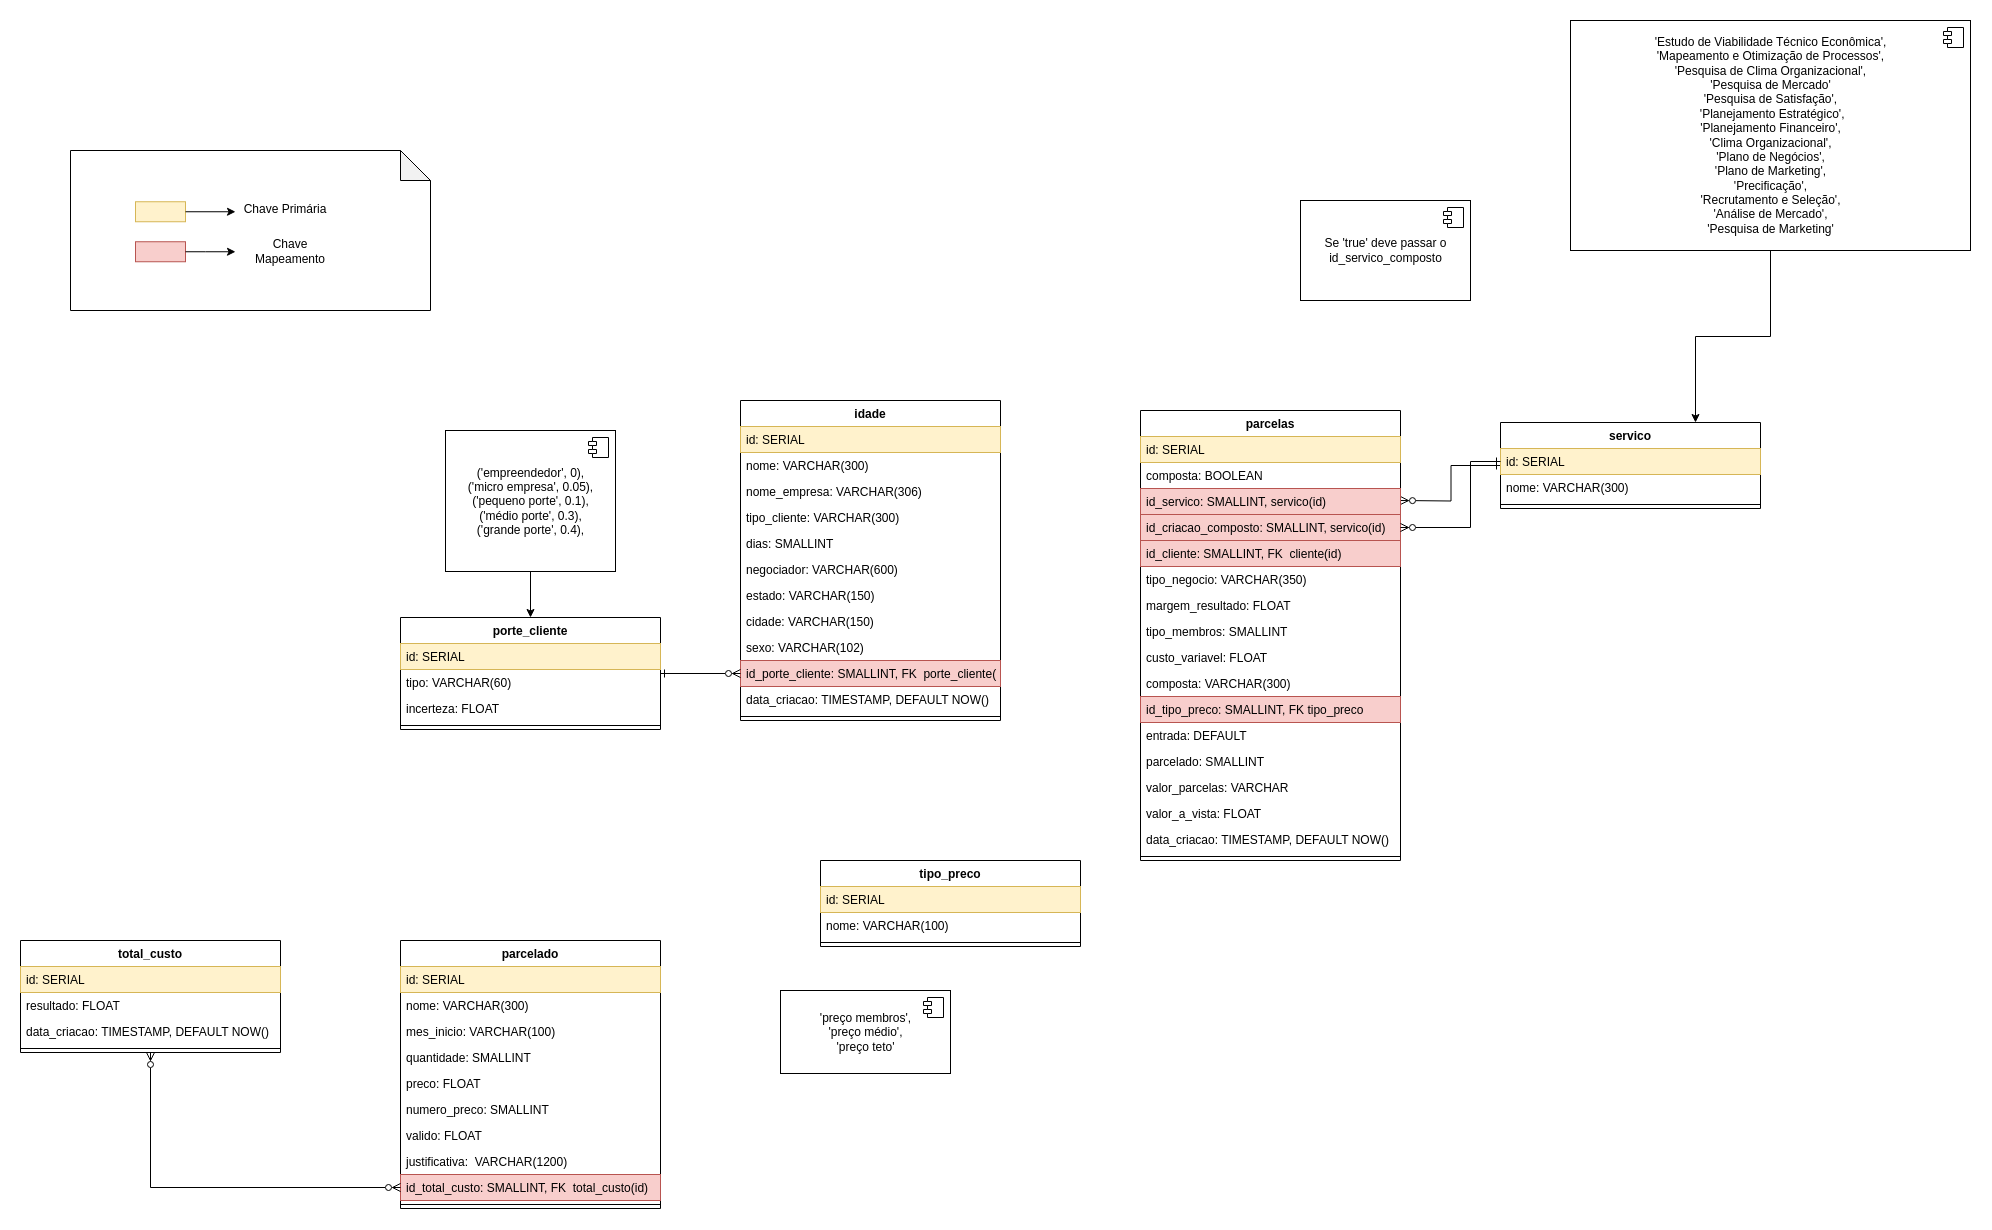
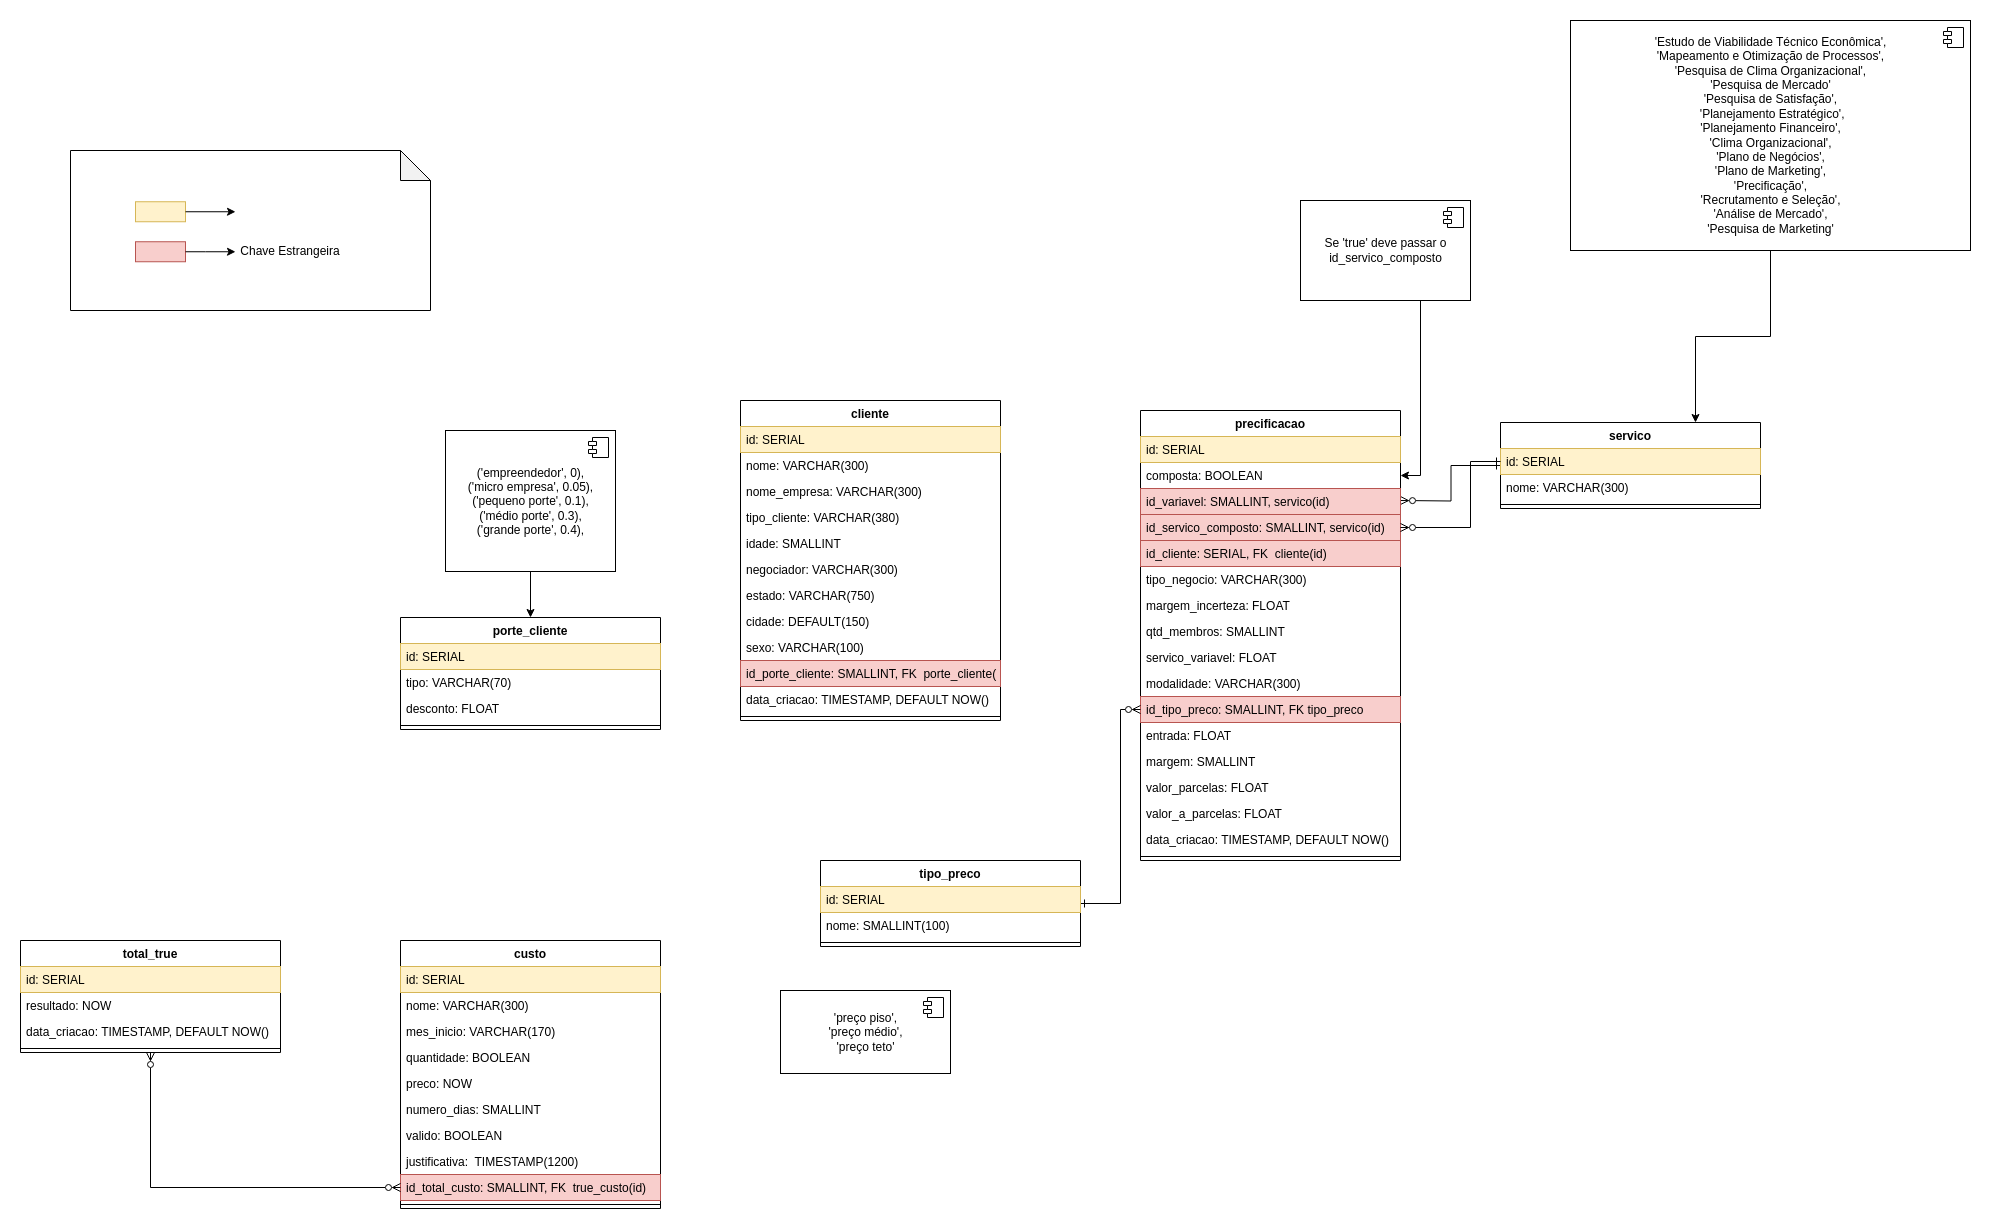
node "Chave Primária": removed
node "Chave Mapeamento": label "Chave Mapeamento" -> "Chave Estrangeira"
edge "Se 'true' deve passar o id_servico_composto" -> "composta: BOOLEAN": added
node "idade": label "idade" -> "cliente"
node "parcelas": label "parcelas" -> "precificacao"
node "nome_empresa: VARCHAR(306)": label "nome_empresa: VARCHAR(306)" -> "nome_empresa: VARCHAR(300)"
node "id_servico: SMALLINT, servico(id)": label "id_servico: SMALLINT, servico(id)" -> "id_variavel: SMALLINT, servico(id)"
node "tipo_cliente: VARCHAR(300)": label "tipo_cliente: VARCHAR(300)" -> "tipo_cliente: VARCHAR(380)"
node "id_criacao_composto: SMALLINT, servico(id)": label "id_criacao_composto: SMALLINT, servico(id)" -> "id_servico_composto: SMALLINT, servico(id)"
node "dias: SMALLINT": label "dias: SMALLINT" -> "idade: SMALLINT"
node "id_cliente: SMALLINT, FK cliente(id)": label "id_cliente: SMALLINT, FK cliente(id)" -> "id_cliente: SERIAL, FK cliente(id)"
node "negociador: VARCHAR(600)": label "negociador: VARCHAR(600)" -> "negociador: VARCHAR(300)"
node "tipo_negocio: VARCHAR(350)": label "tipo_negocio: VARCHAR(350)" -> "tipo_negocio: VARCHAR(300)"
node "estado: VARCHAR(150)": label "estado: VARCHAR(150)" -> "estado: VARCHAR(750)"
node "margem_resultado: FLOAT": label "margem_resultado: FLOAT" -> "margem_incerteza: FLOAT"
node "cidade: VARCHAR(150)": label "cidade: VARCHAR(150)" -> "cidade: DEFAULT(150)"
node "tipo_membros: SMALLINT": label "tipo_membros: SMALLINT" -> "qtd_membros: SMALLINT"
node "sexo: VARCHAR(102)": label "sexo: VARCHAR(102)" -> "sexo: VARCHAR(100)"
node "custo_variavel: FLOAT": label "custo_variavel: FLOAT" -> "servico_variavel: FLOAT"
edge "porte_cliente" -- "id_porte_cliente: SMALLINT, FK porte_cliente(id)": removed
node "tipo: VARCHAR(60)": label "tipo: VARCHAR(60)" -> "tipo: VARCHAR(70)"
node "composta: VARCHAR(300)": label "composta: VARCHAR(300)" -> "modalidade: VARCHAR(300)"
node "incerteza: FLOAT": label "incerteza: FLOAT" -> "desconto: FLOAT"
node "entrada: DEFAULT": label "entrada: DEFAULT" -> "entrada: FLOAT"
node "parcelado: SMALLINT": label "parcelado: SMALLINT" -> "margem: SMALLINT"
node "valor_parcelas: VARCHAR": label "valor_parcelas: VARCHAR" -> "valor_parcelas: FLOAT"
node "valor_a_vista: FLOAT": label "valor_a_vista: FLOAT" -> "valor_a_parcelas: FLOAT"
edge "id_tipo_preco: SMALLINT, FK tipo_preco" -- "tipo_preco": added
node "nome: VARCHAR(100)": label "nome: VARCHAR(100)" -> "nome: SMALLINT(100)"
node "total_custo": label "total_custo" -> "total_true"
node "parcelado": label "parcelado" -> "custo"
node "resultado: FLOAT": label "resultado: FLOAT" -> "resultado: NOW"
node "mes_inicio: VARCHAR(100)": label "mes_inicio: VARCHAR(100)" -> "mes_inicio: VARCHAR(170)"
node "'preço membros', 'preço médio', 'preço teto'": label "'preço membros', 'preço médio', 'preço teto'" -> "'preço piso', 'preço médio', 'preço teto'"
node "quantidade: SMALLINT": label "quantidade: SMALLINT" -> "quantidade: BOOLEAN"
node "preco: FLOAT": label "preco: FLOAT" -> "preco: NOW"
node "numero_preco: SMALLINT": label "numero_preco: SMALLINT" -> "numero_dias: SMALLINT"
node "valido: FLOAT": label "valido: FLOAT" -> "valido: BOOLEAN"
node "justificativa: VARCHAR(1200)": label "justificativa: VARCHAR(1200)" -> "justificativa: TIMESTAMP(1200)"
node "id_total_custo: SMALLINT, FK total_custo(id)": label "id_total_custo: SMALLINT, FK total_custo(id)" -> "id_total_custo: SMALLINT, FK true_custo(id)"
